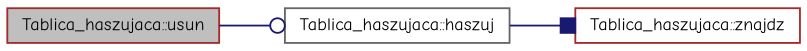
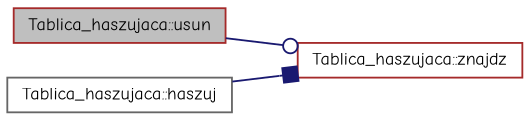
edge "Tablica_haszujaca::usun" -> "Tablica_haszujaca::haszuj": now "Tablica_haszujaca::usun" -> "Tablica_haszujaca::znajdz"
